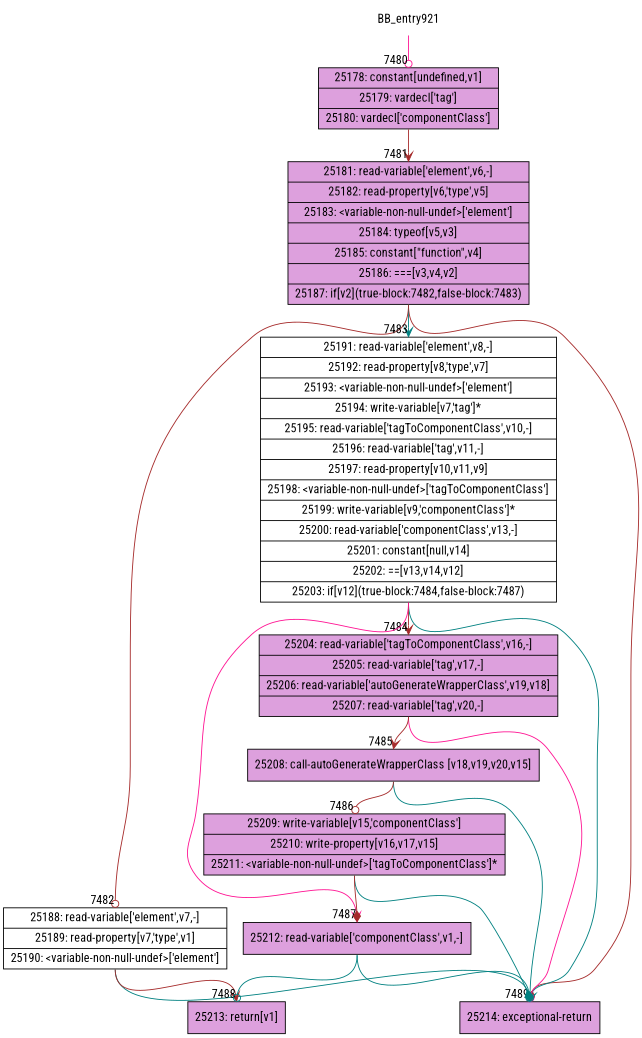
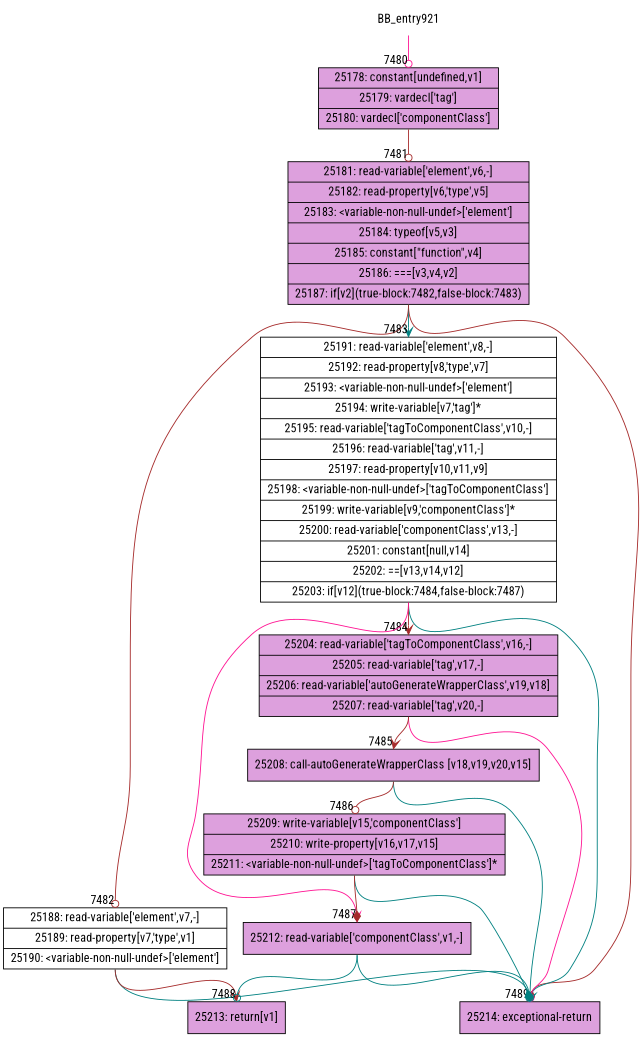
edge "25178: constant[undefined,v1]" -> "25181: read-variable['element',v6,-]": arrowhead vee -> odot
